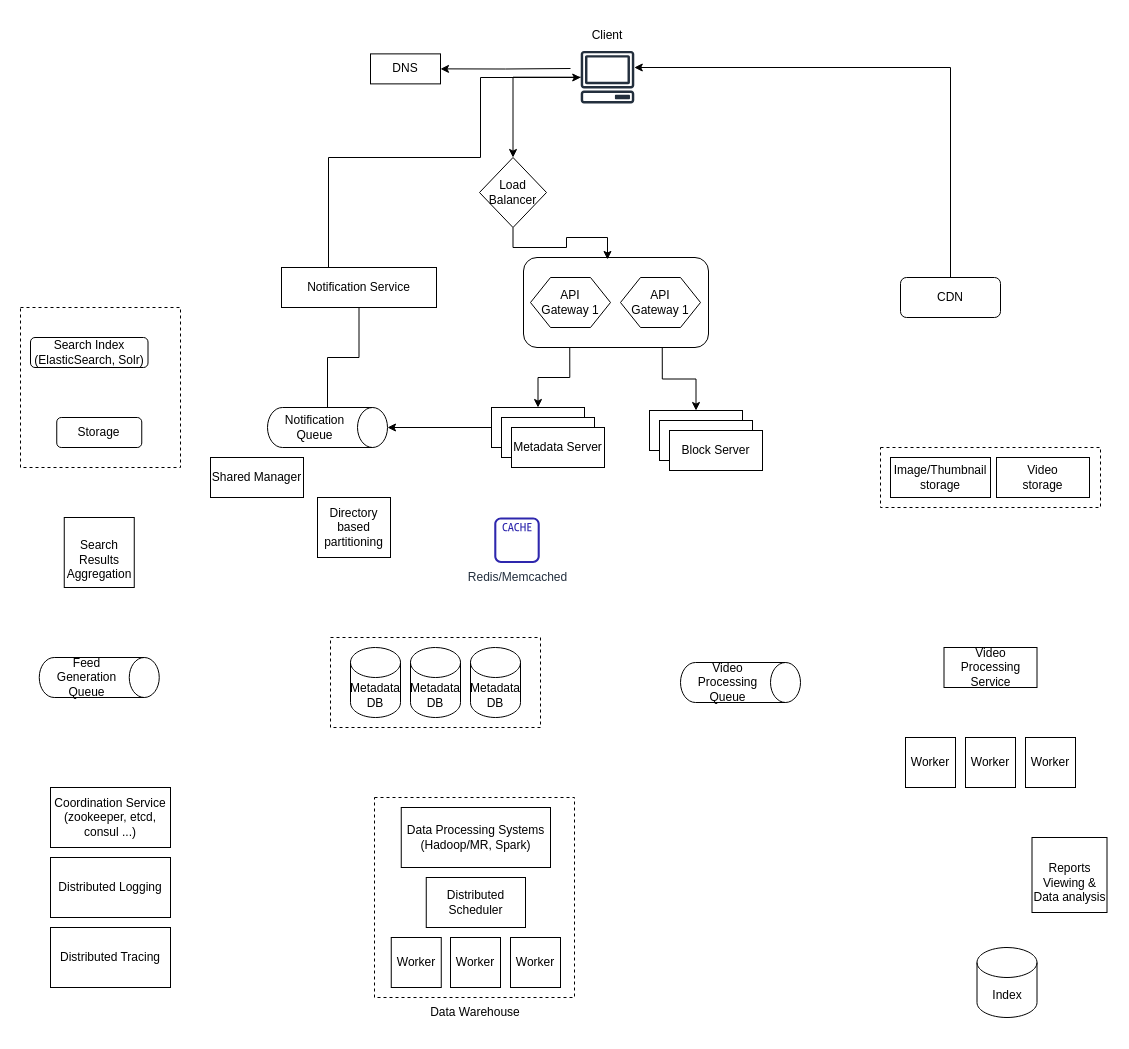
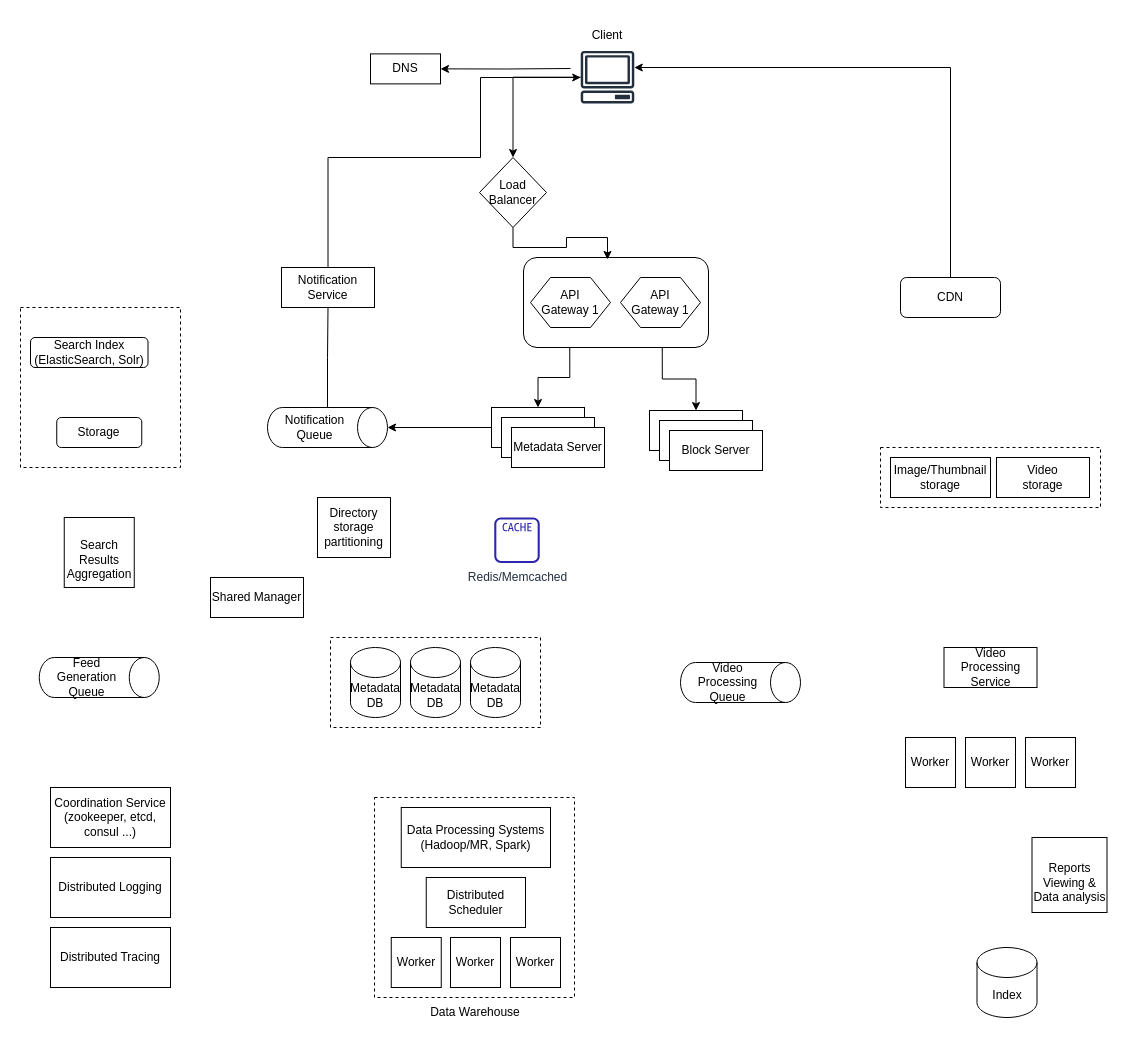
node "Notification Service": size 155x40 -> 93x40
node "Shared Manager": moved (257, 478) -> (257, 598)
node "Directory based partitioning": label "Directory based partitioning" -> "Directory storage partitioning"
